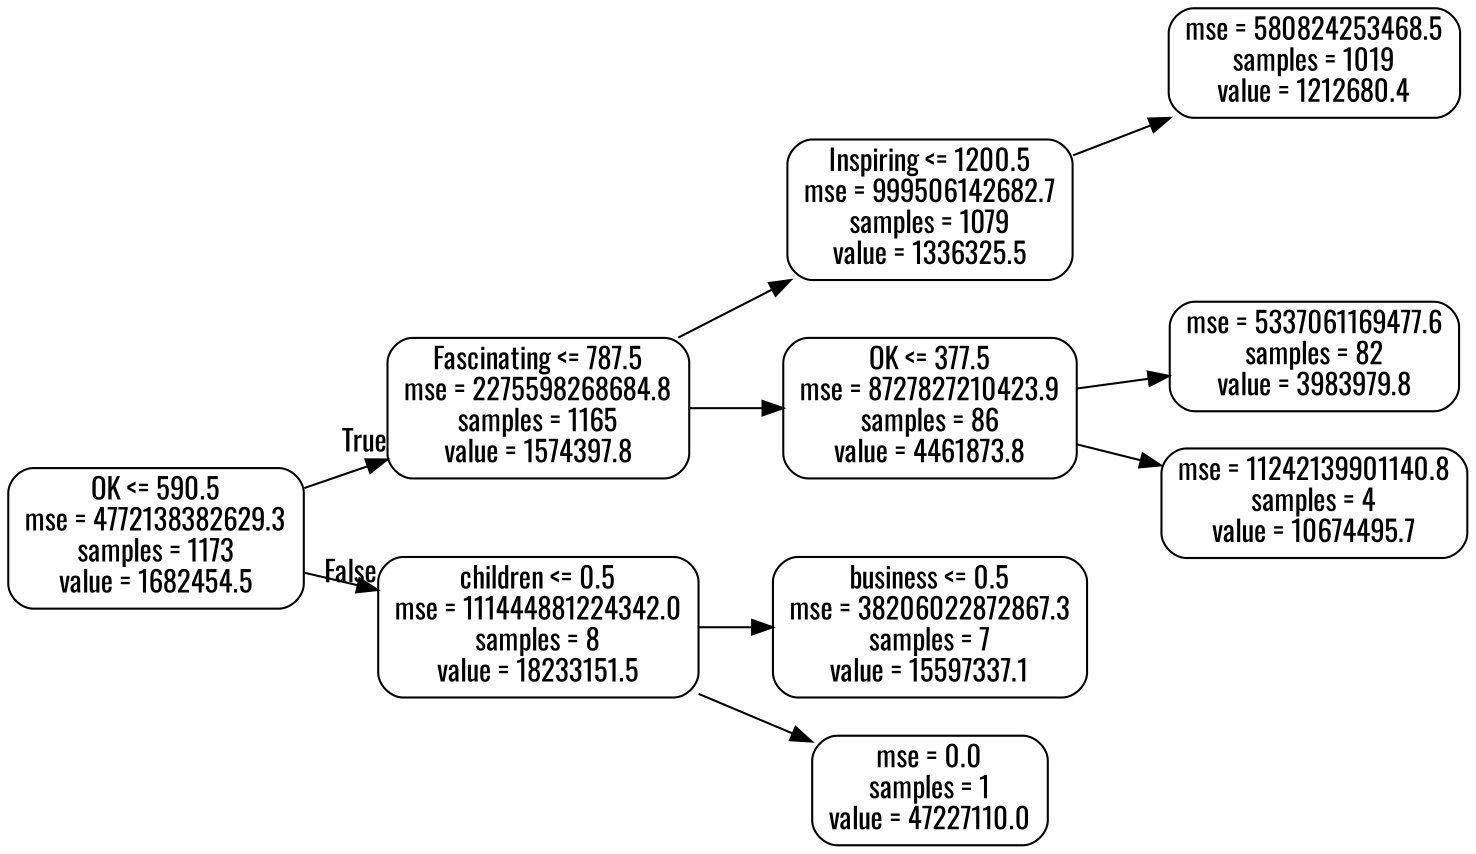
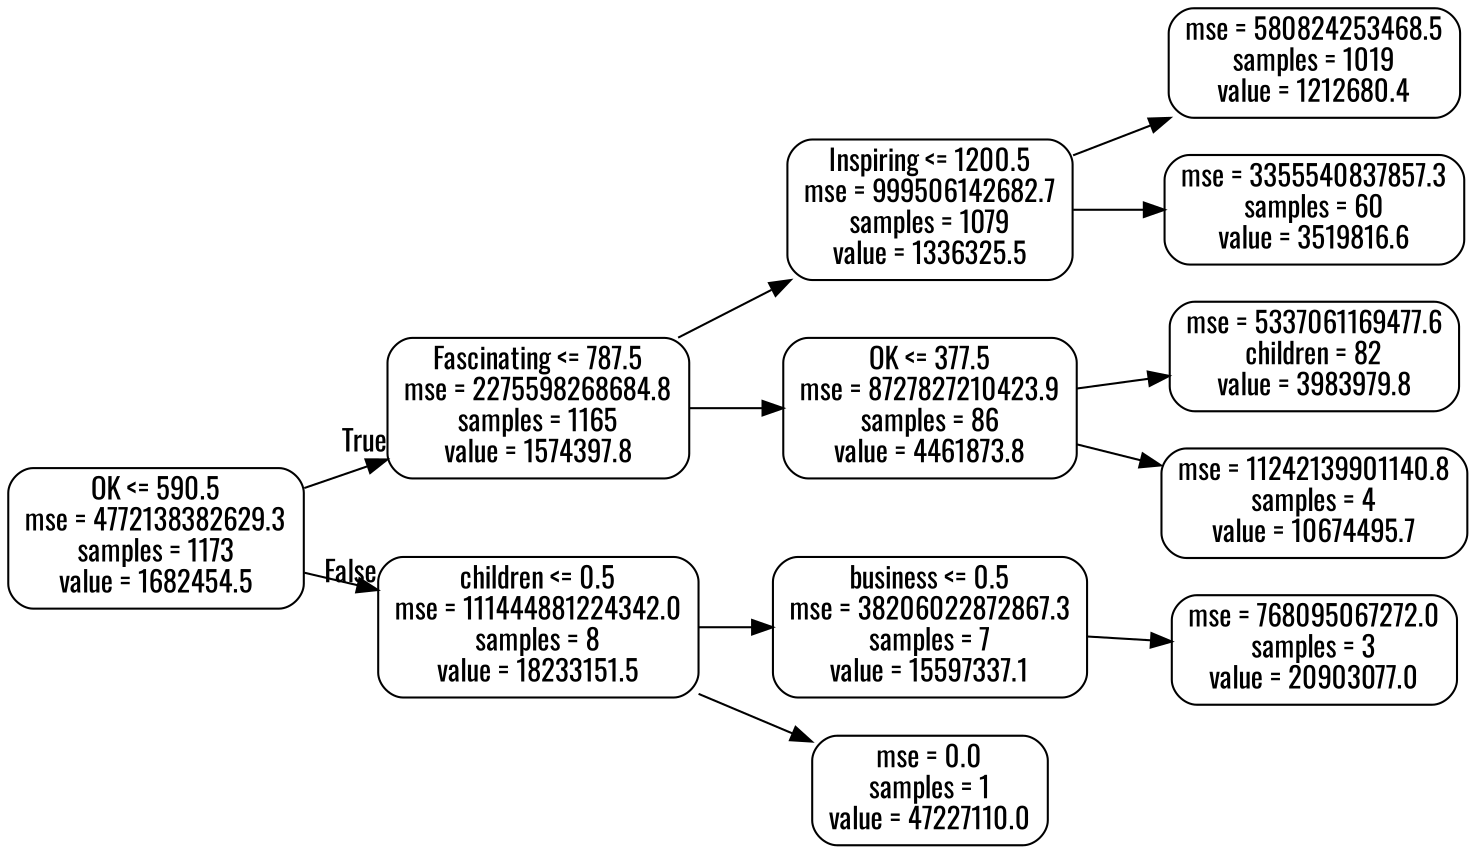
node "mse = 3355540837857.3 samples = 60 value = 3519816.6": added
node "mse = 5337061169477.6 samples = 82 value = 3983979.8": label "mse = 5337061169477.6 samples = 82 value = 3983979.8" -> "mse = 5337061169477.6 children = 82 value = 3983979.8"
node "mse = 768095067272.0 samples = 3 value = 20903077.0": added
